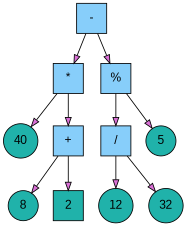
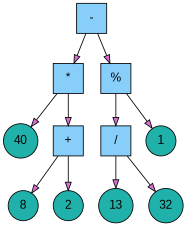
node "5": label "5" -> "1"
node "2": shape square -> circle
node "12": label "12" -> "13"
